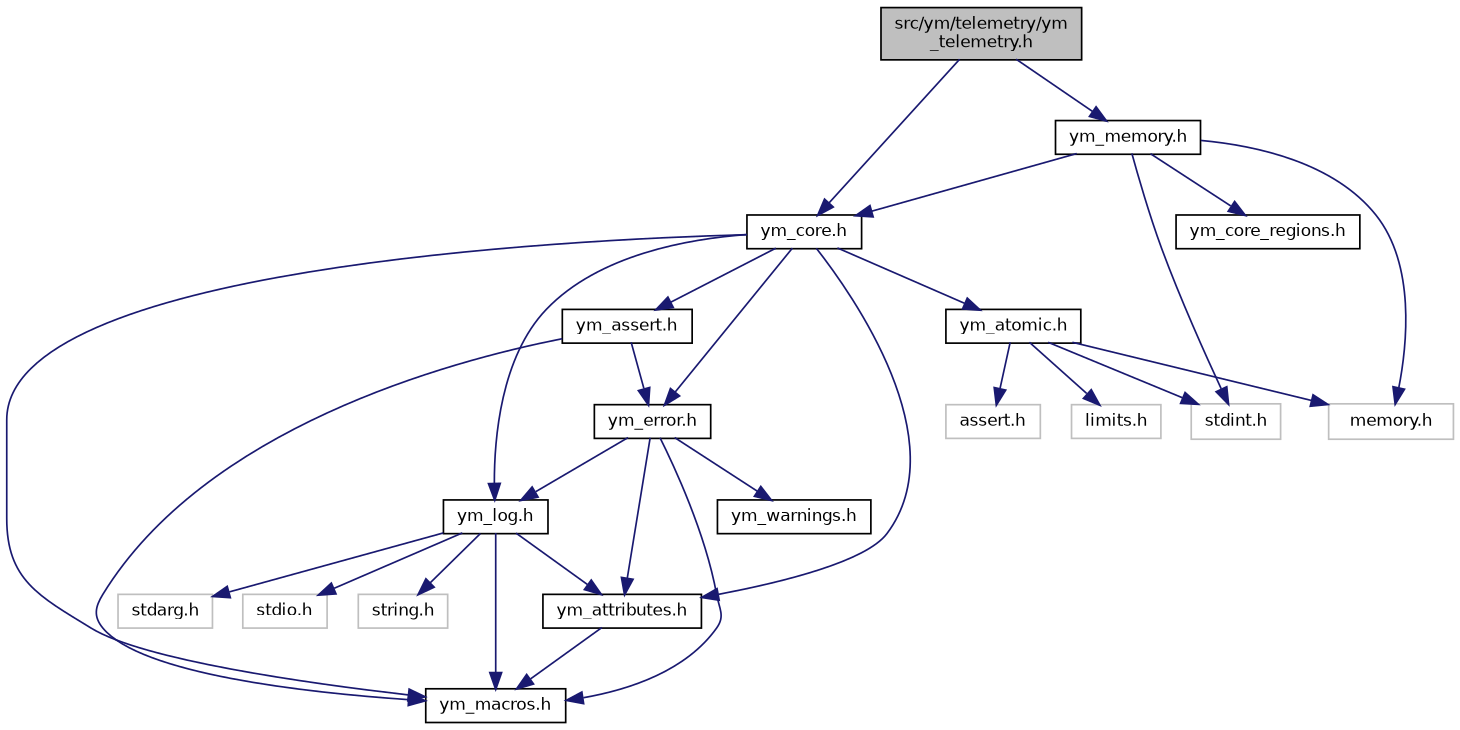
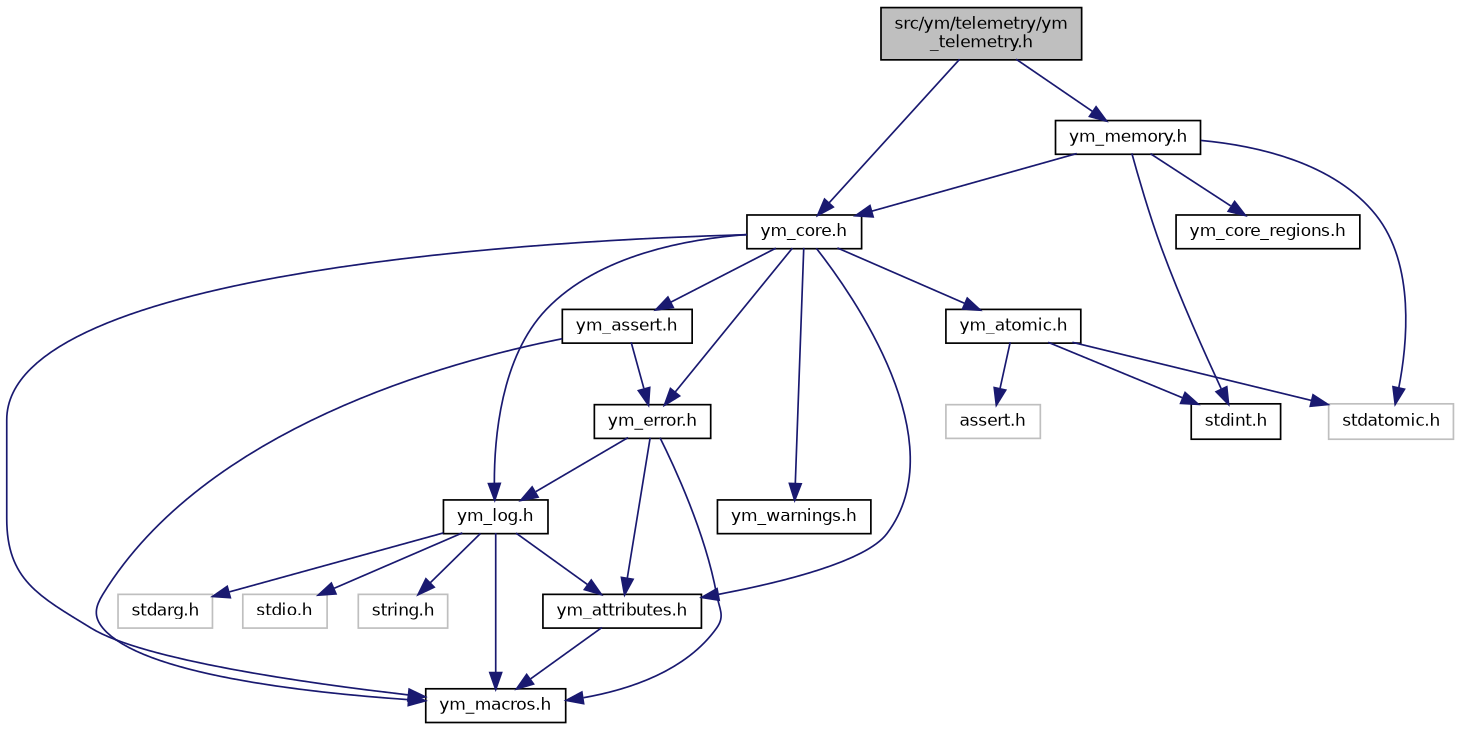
node "limits.h": removed
node "stdint.h": color grey75 -> black
node "memory.h": label "memory.h" -> "stdatomic.h"
edge "ym_error.h" -> "ym_warnings.h": now "ym_core.h" -> "ym_warnings.h"
